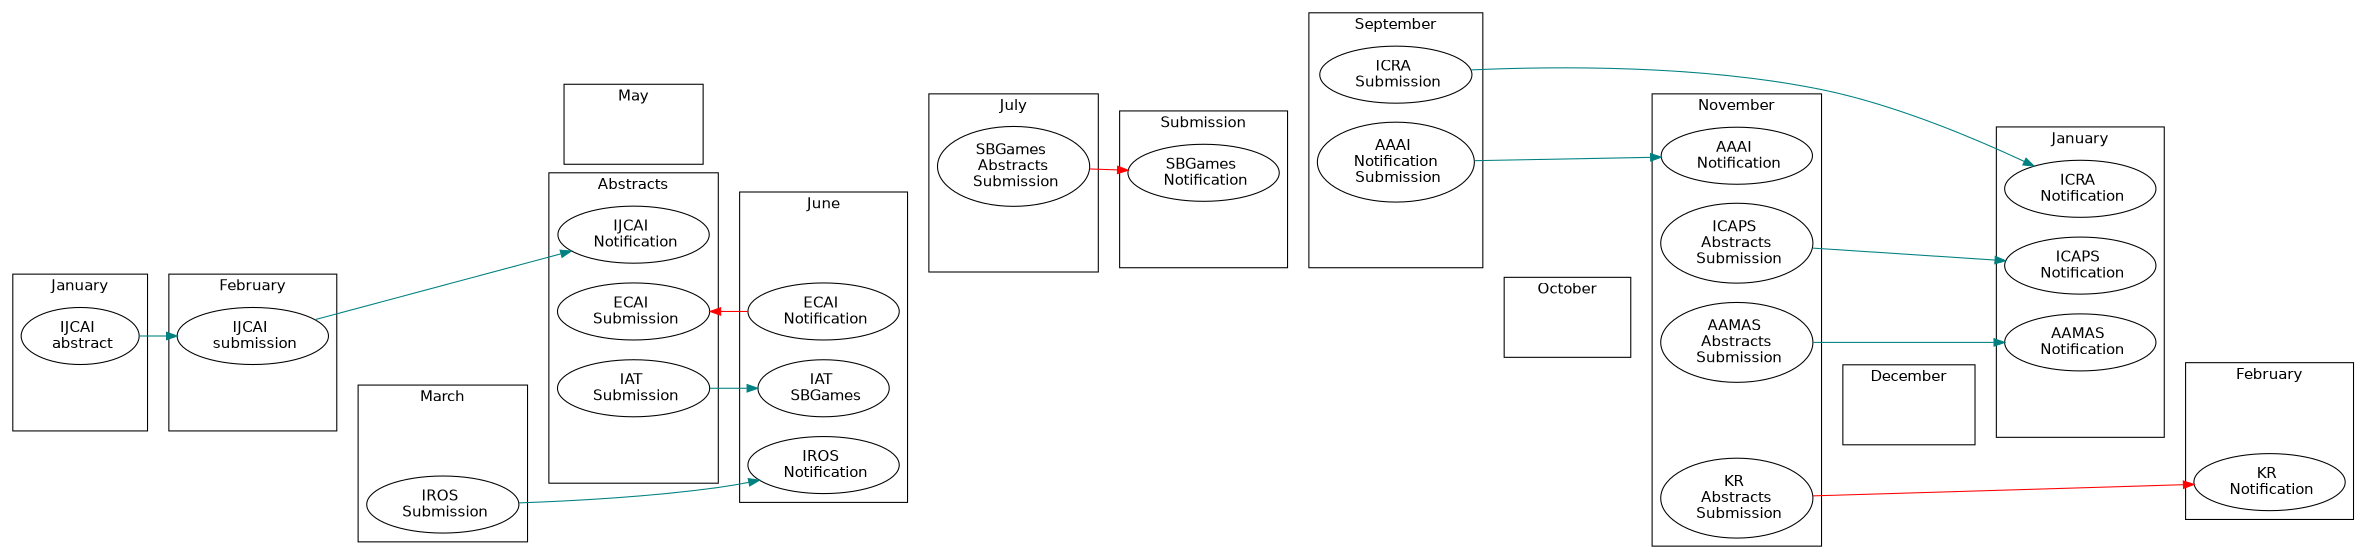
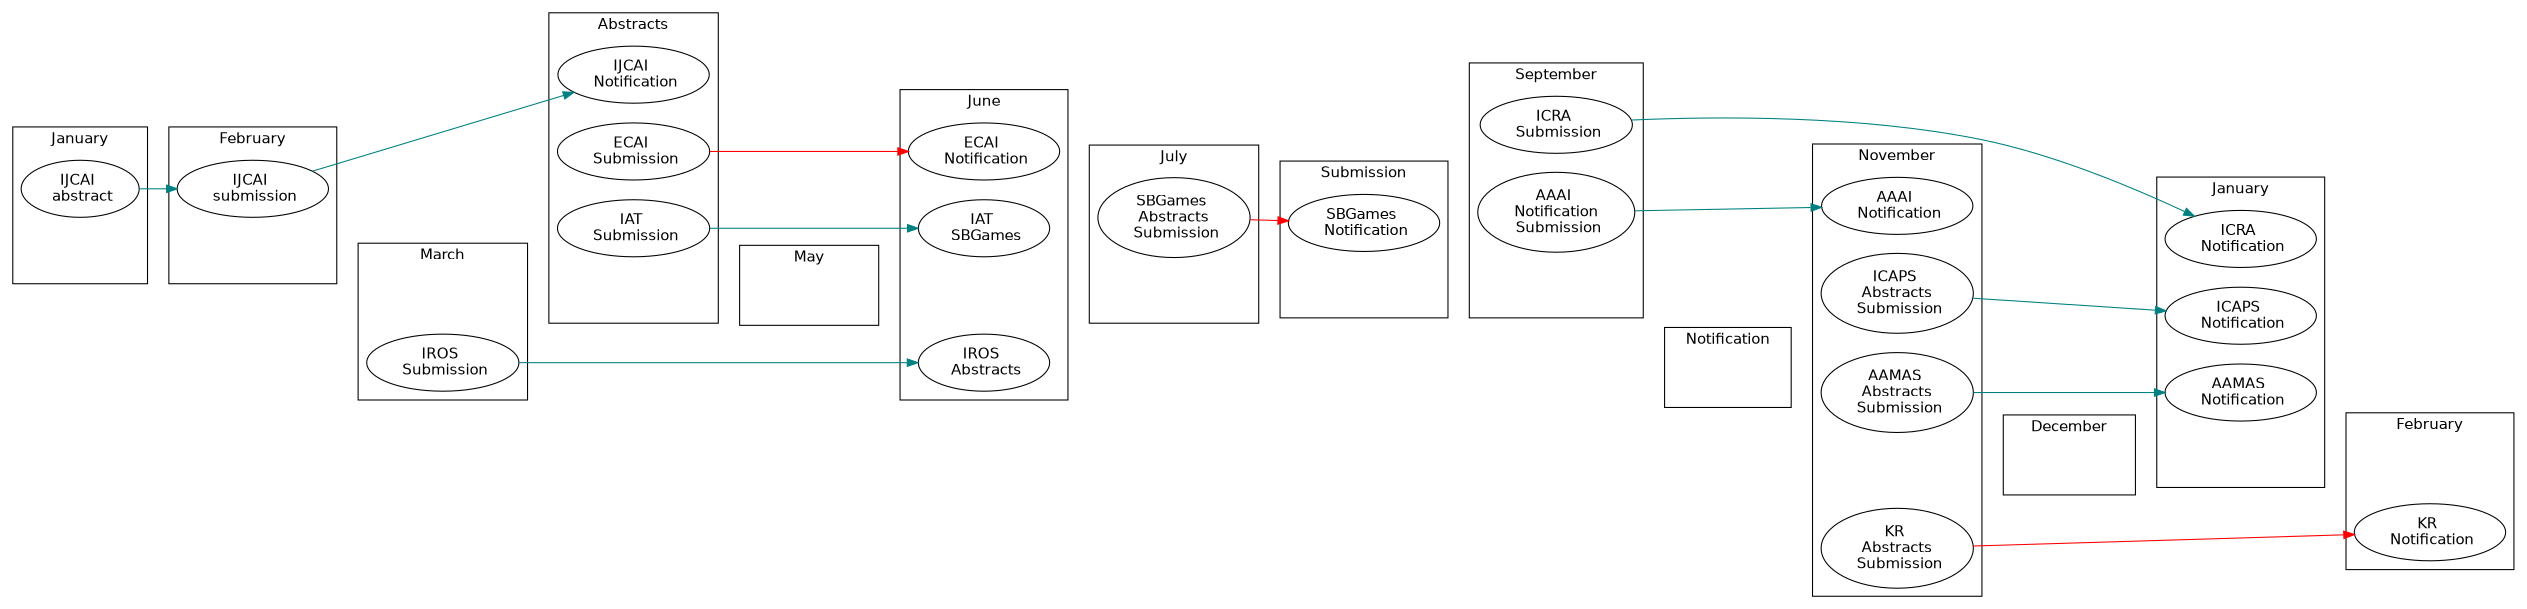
cluster "October": label "October" -> "Notification"
edge "ECAI Notification" -> "ECAI Submission": reversed
node "IROS Notification": label "IROS Notification" -> "IROS Abstracts"
